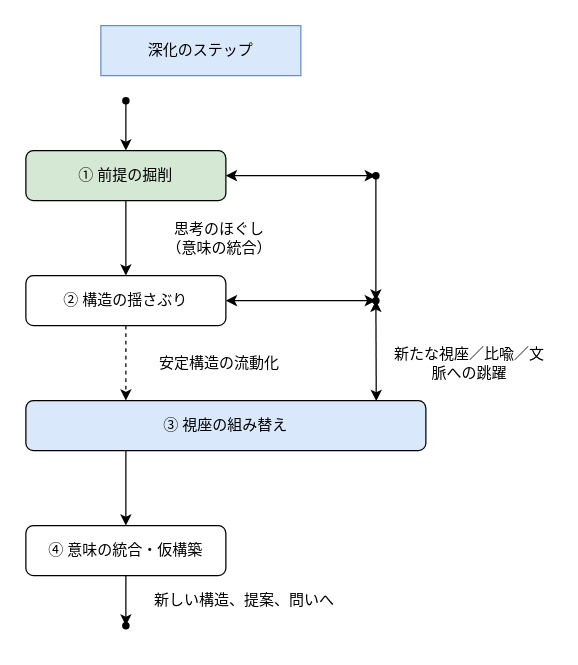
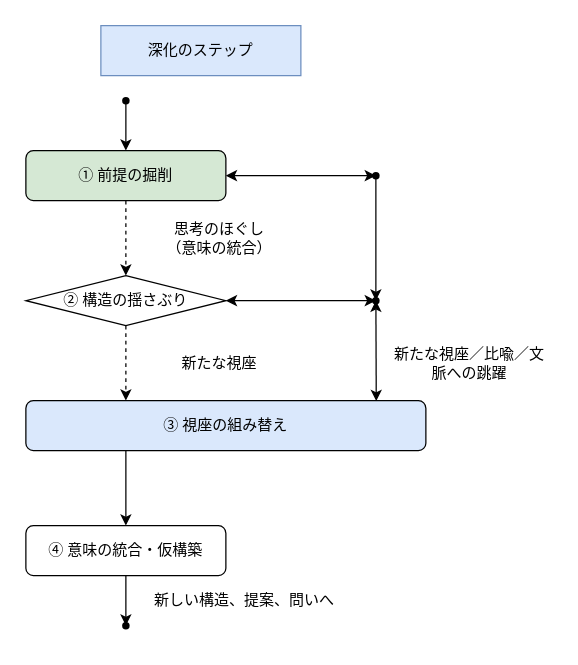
edge "① 前提の掘削" -> "② 構造の揺さぶり": style solid -> dashed
node "② 構造の揺さぶり": shape rounded rectangle -> diamond
node "安定構造の流動化": label "安定構造の流動化" -> "新たな視座"
